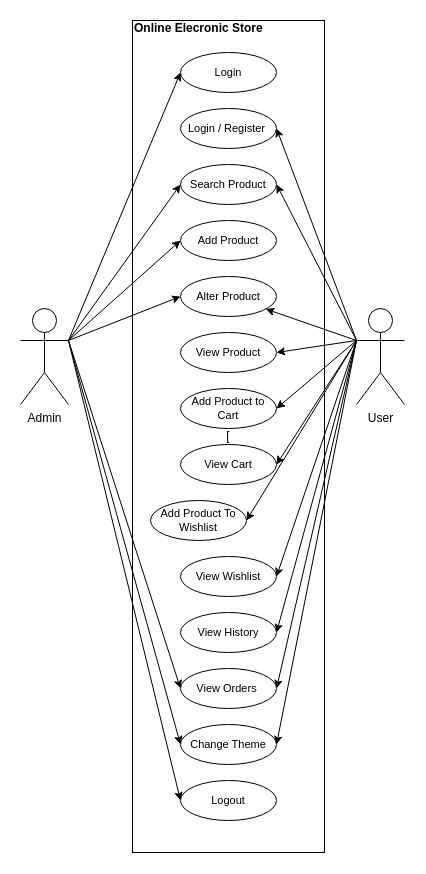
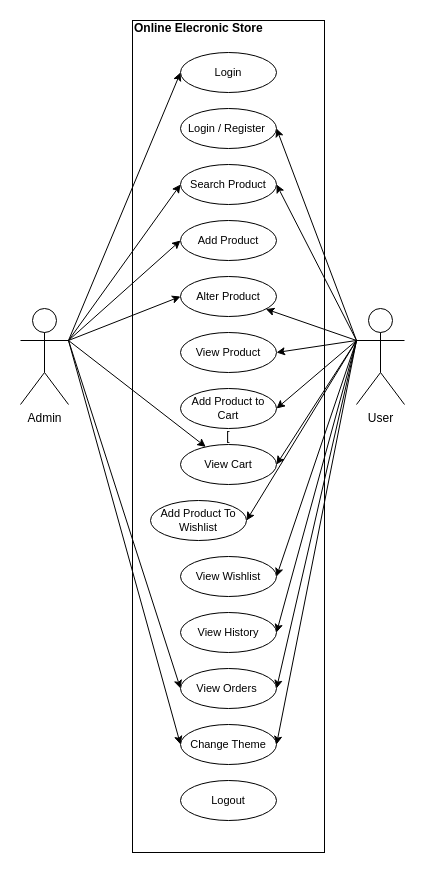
edge "Admin" -> "Logout": now "Admin" -> "View Cart"
